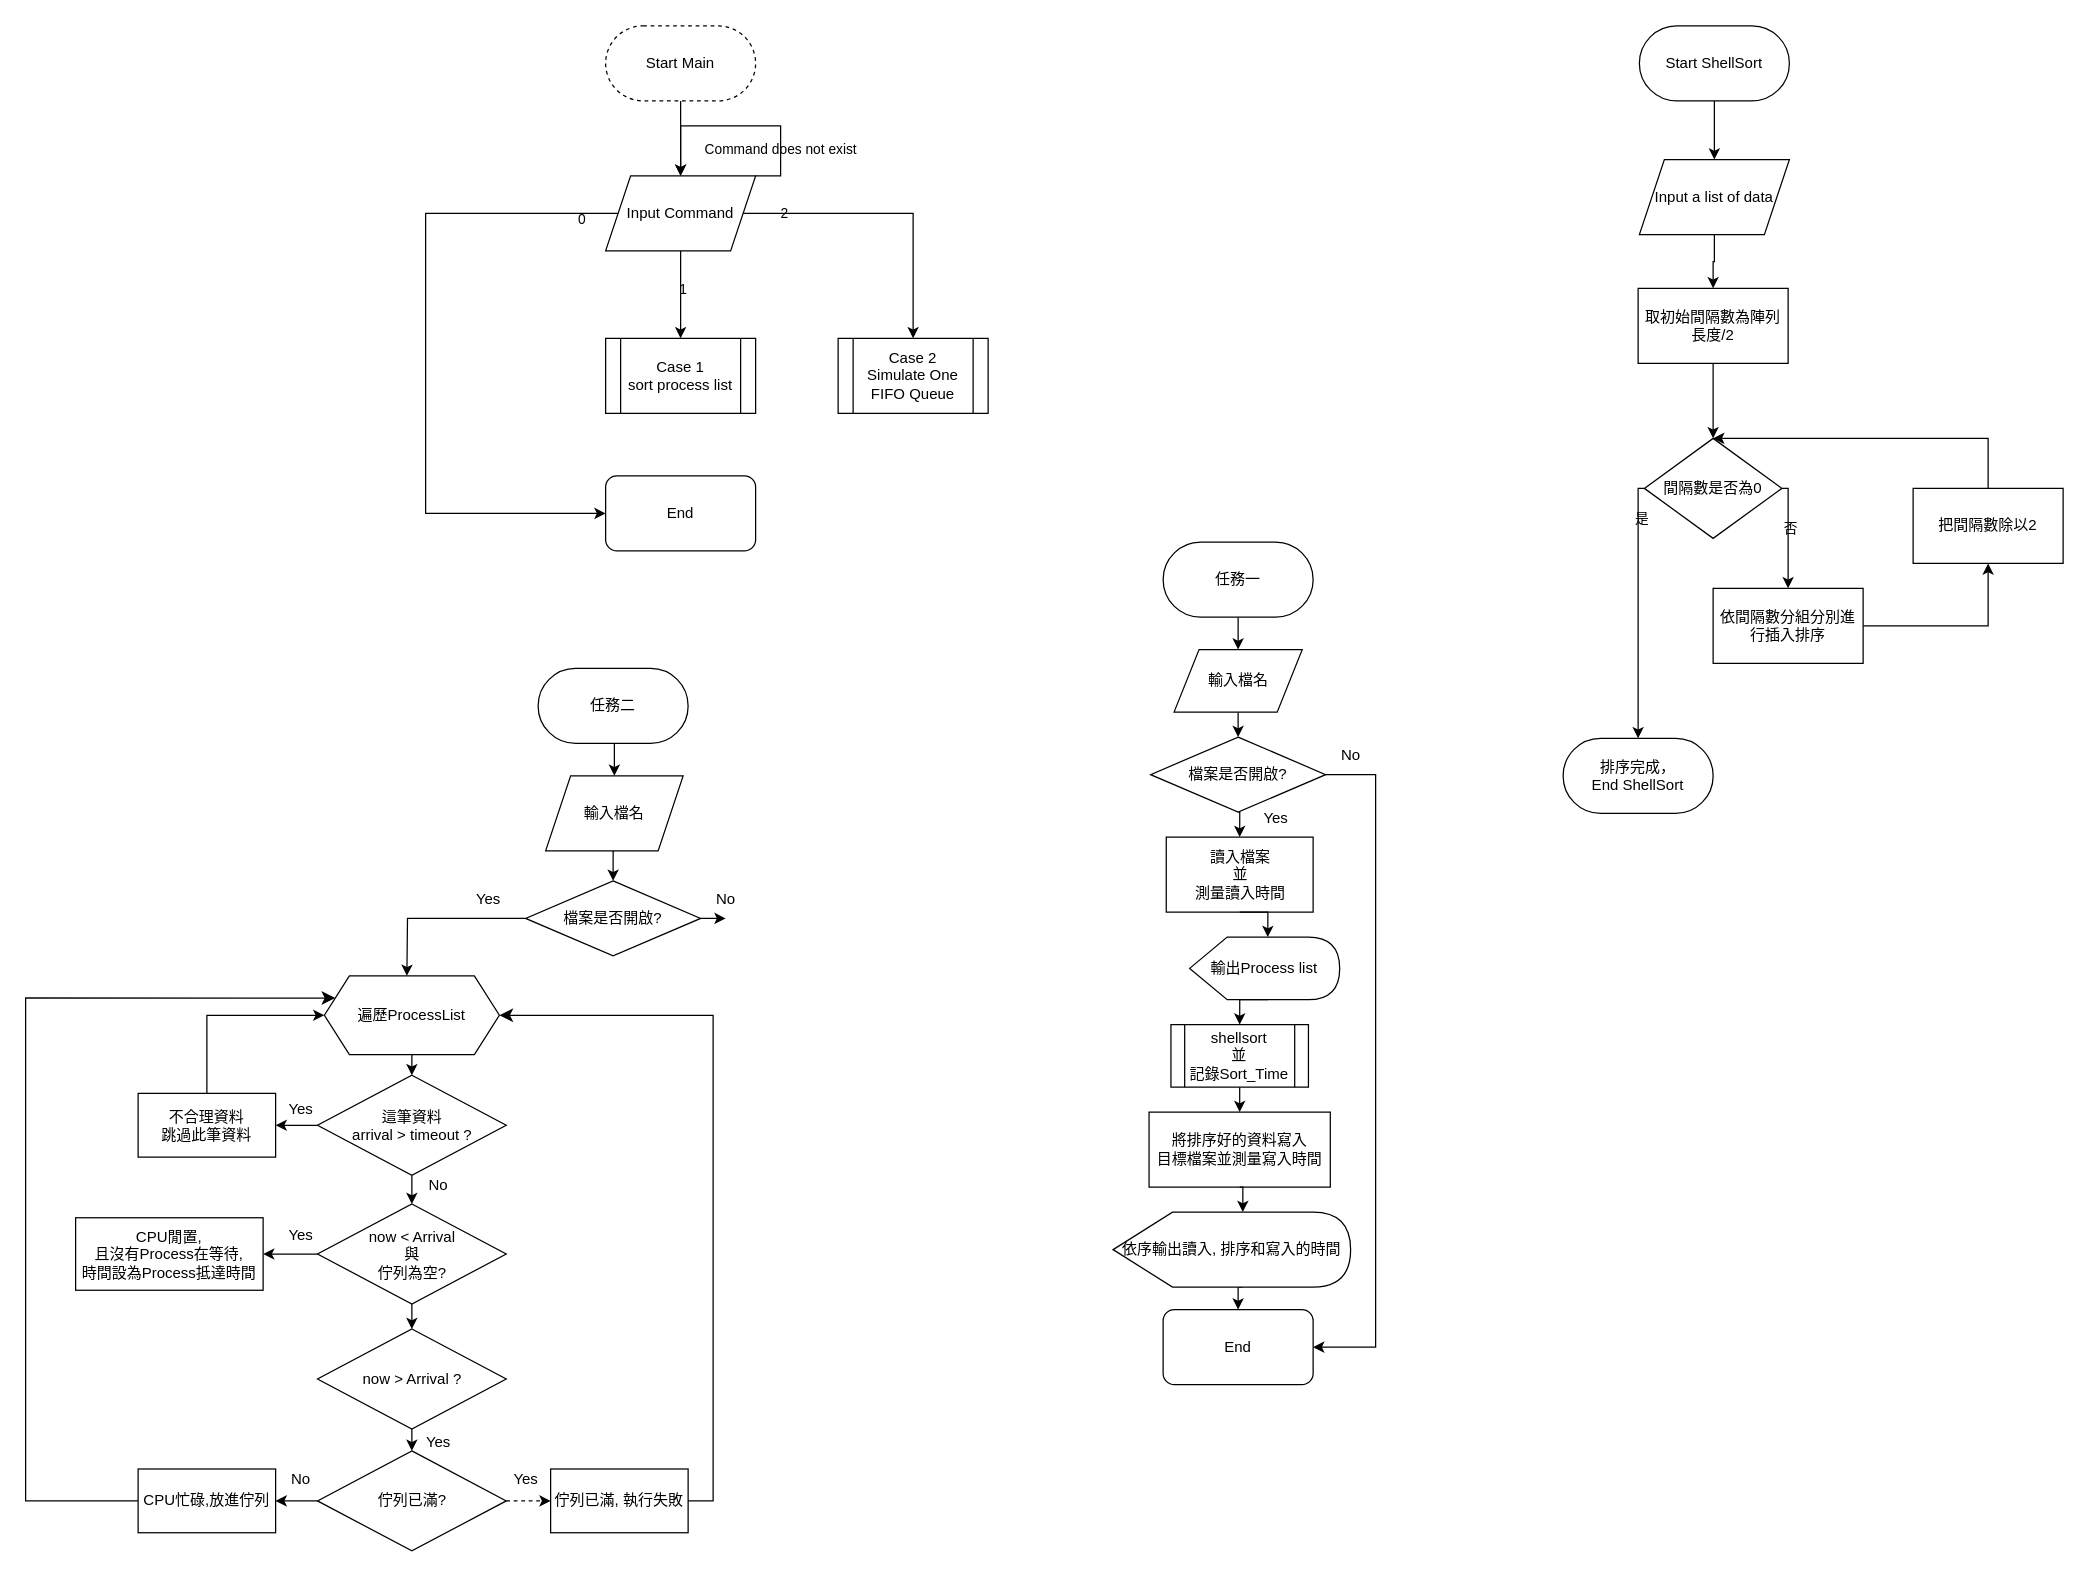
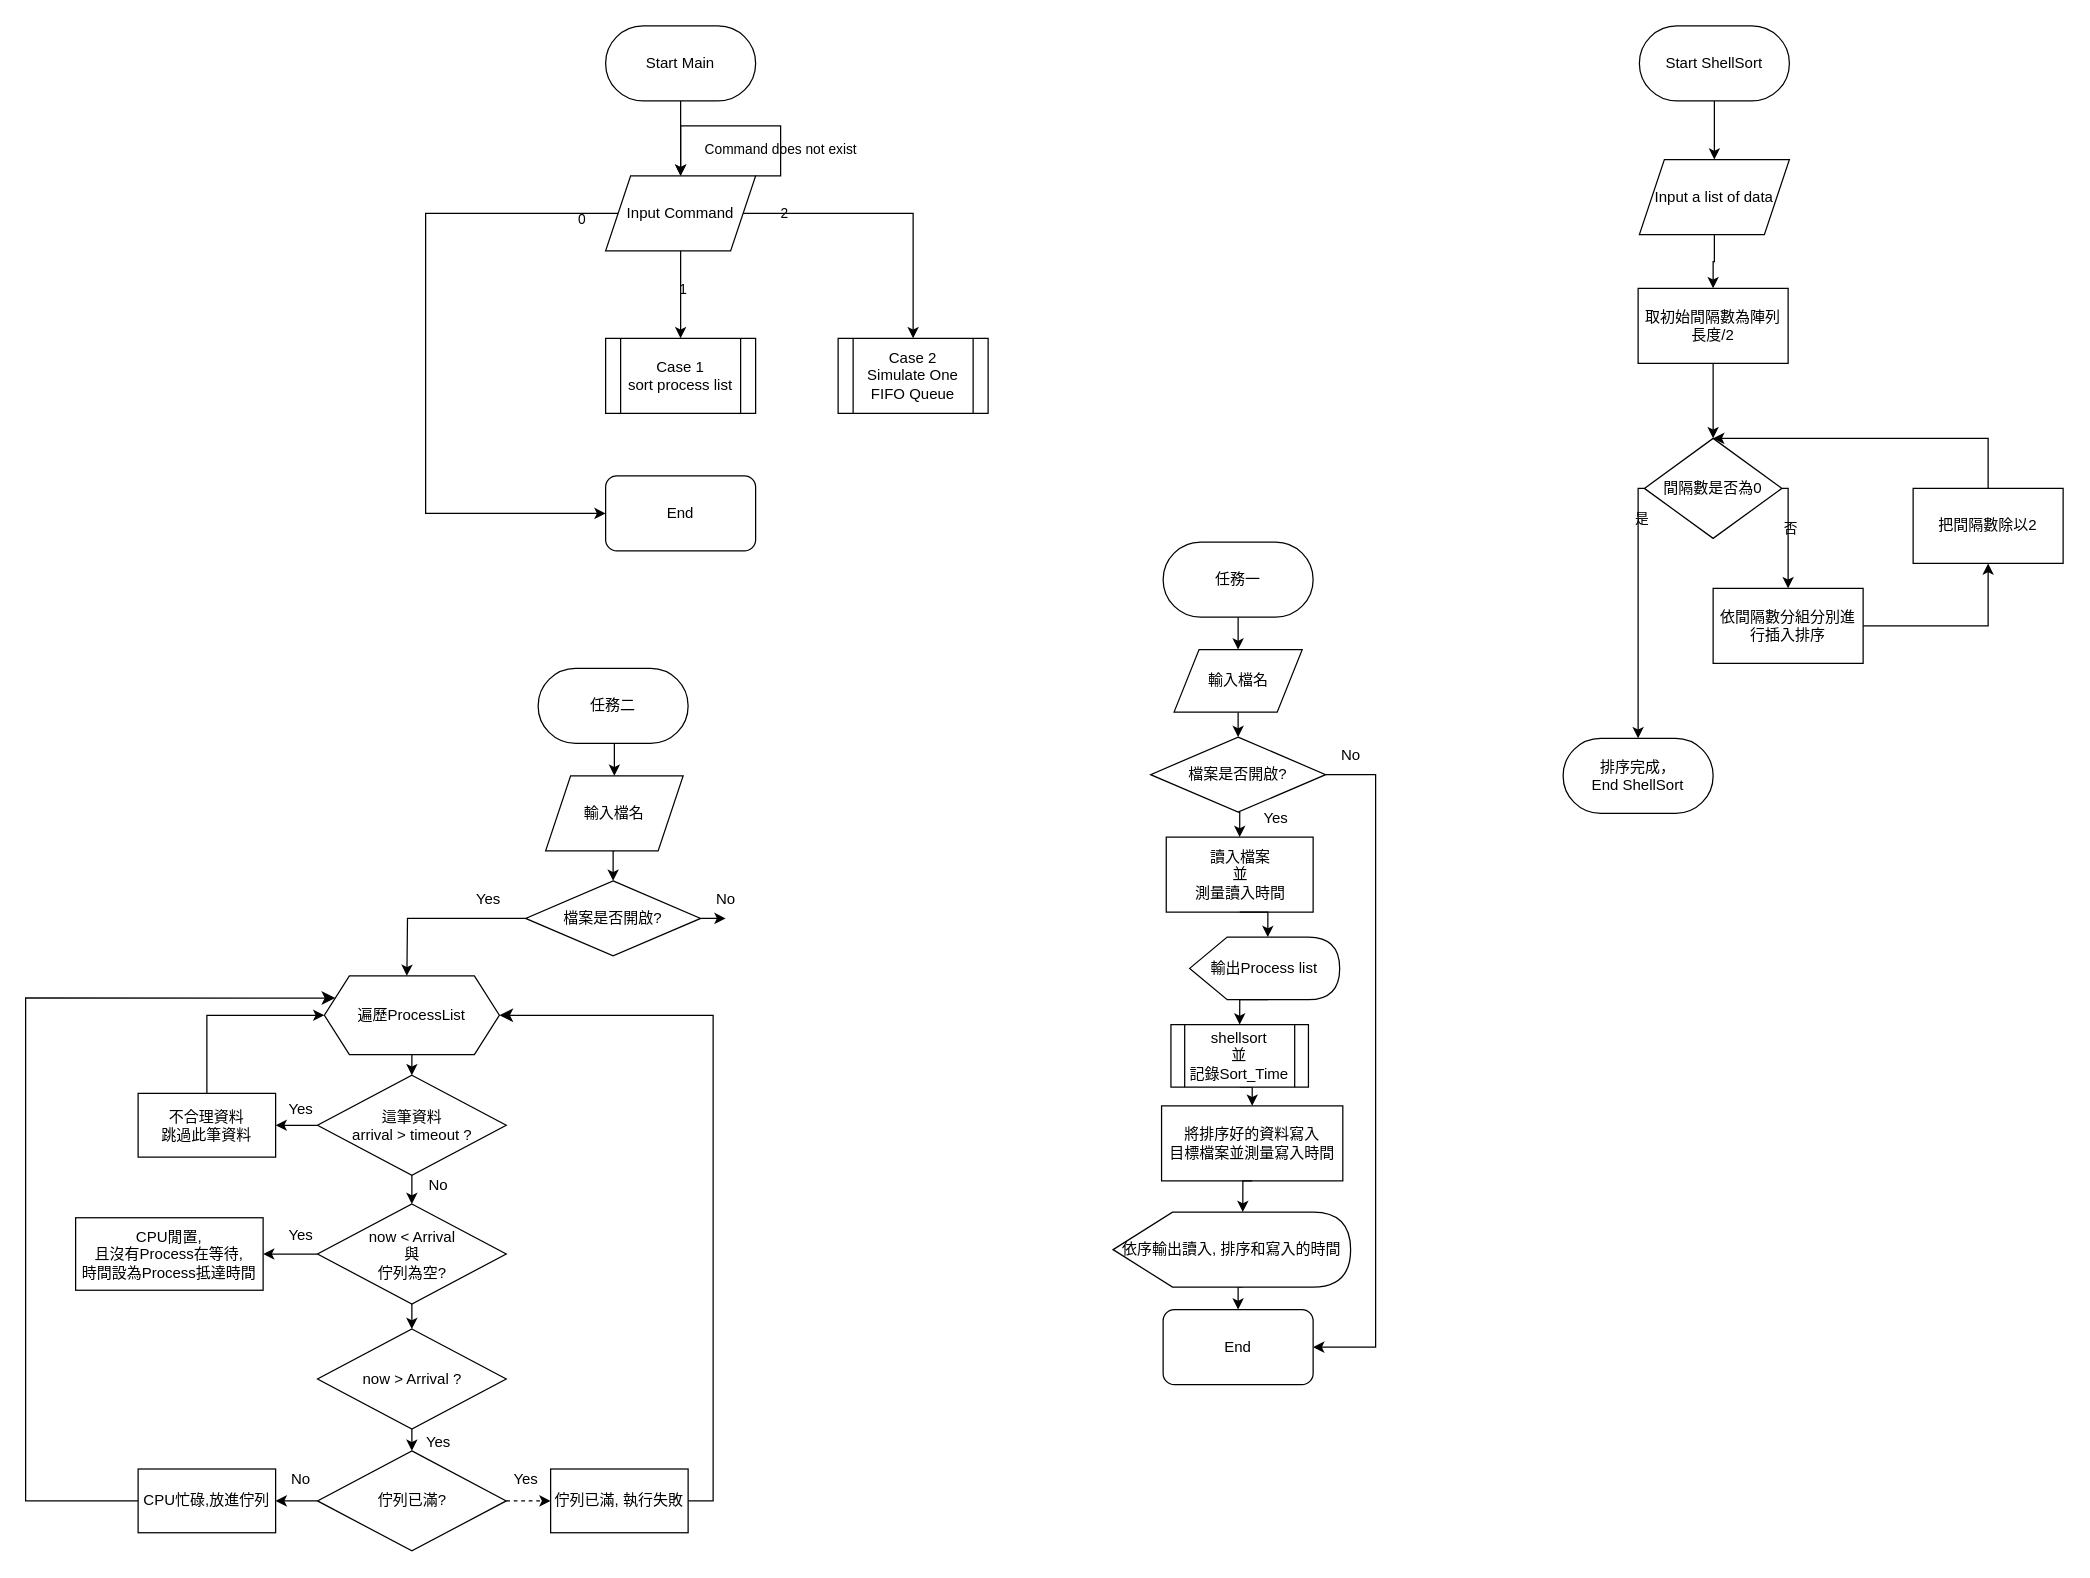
node "Start Main": style dashed -> solid
node "將排序好的資料寫入 目標檔案並測量寫入時間": moved (1240, 1149) -> (1252, 1143)
